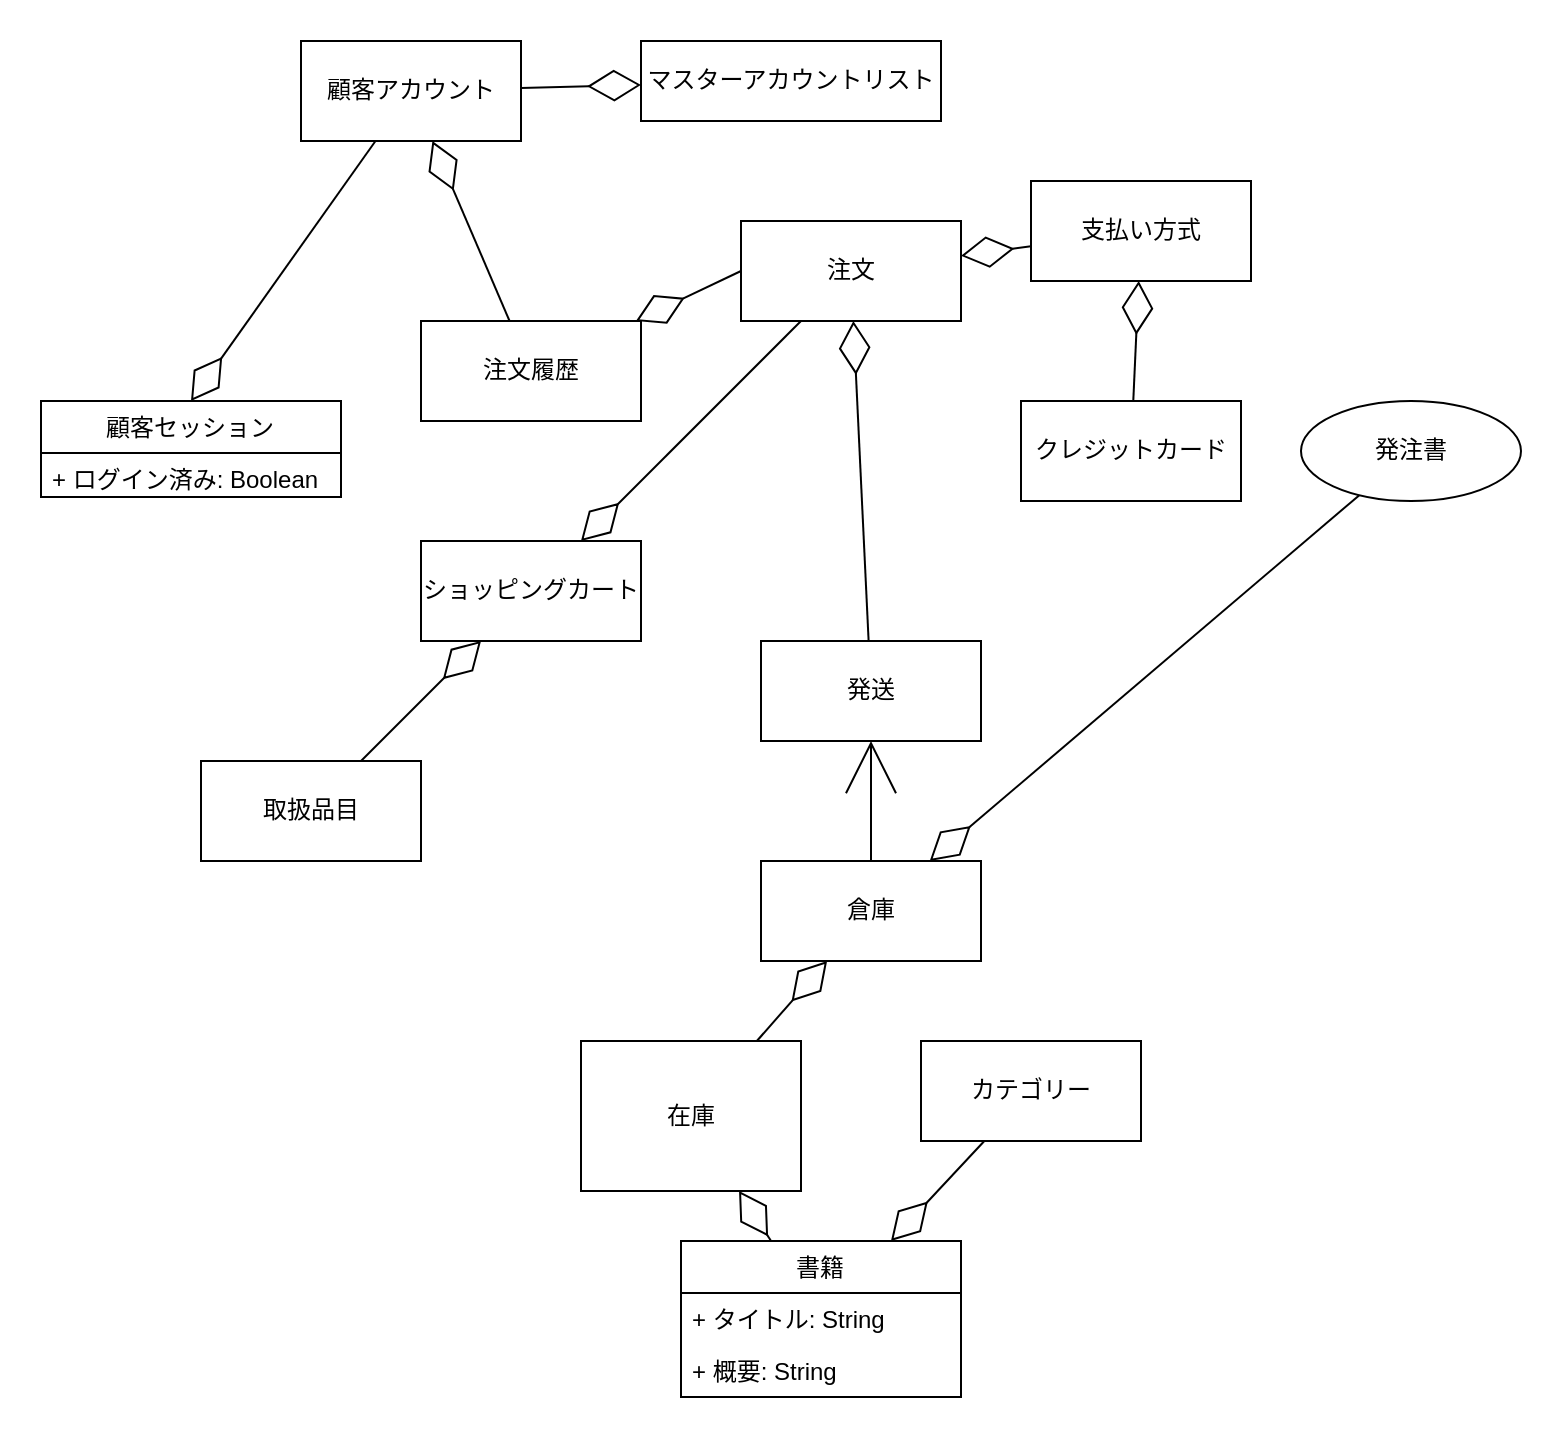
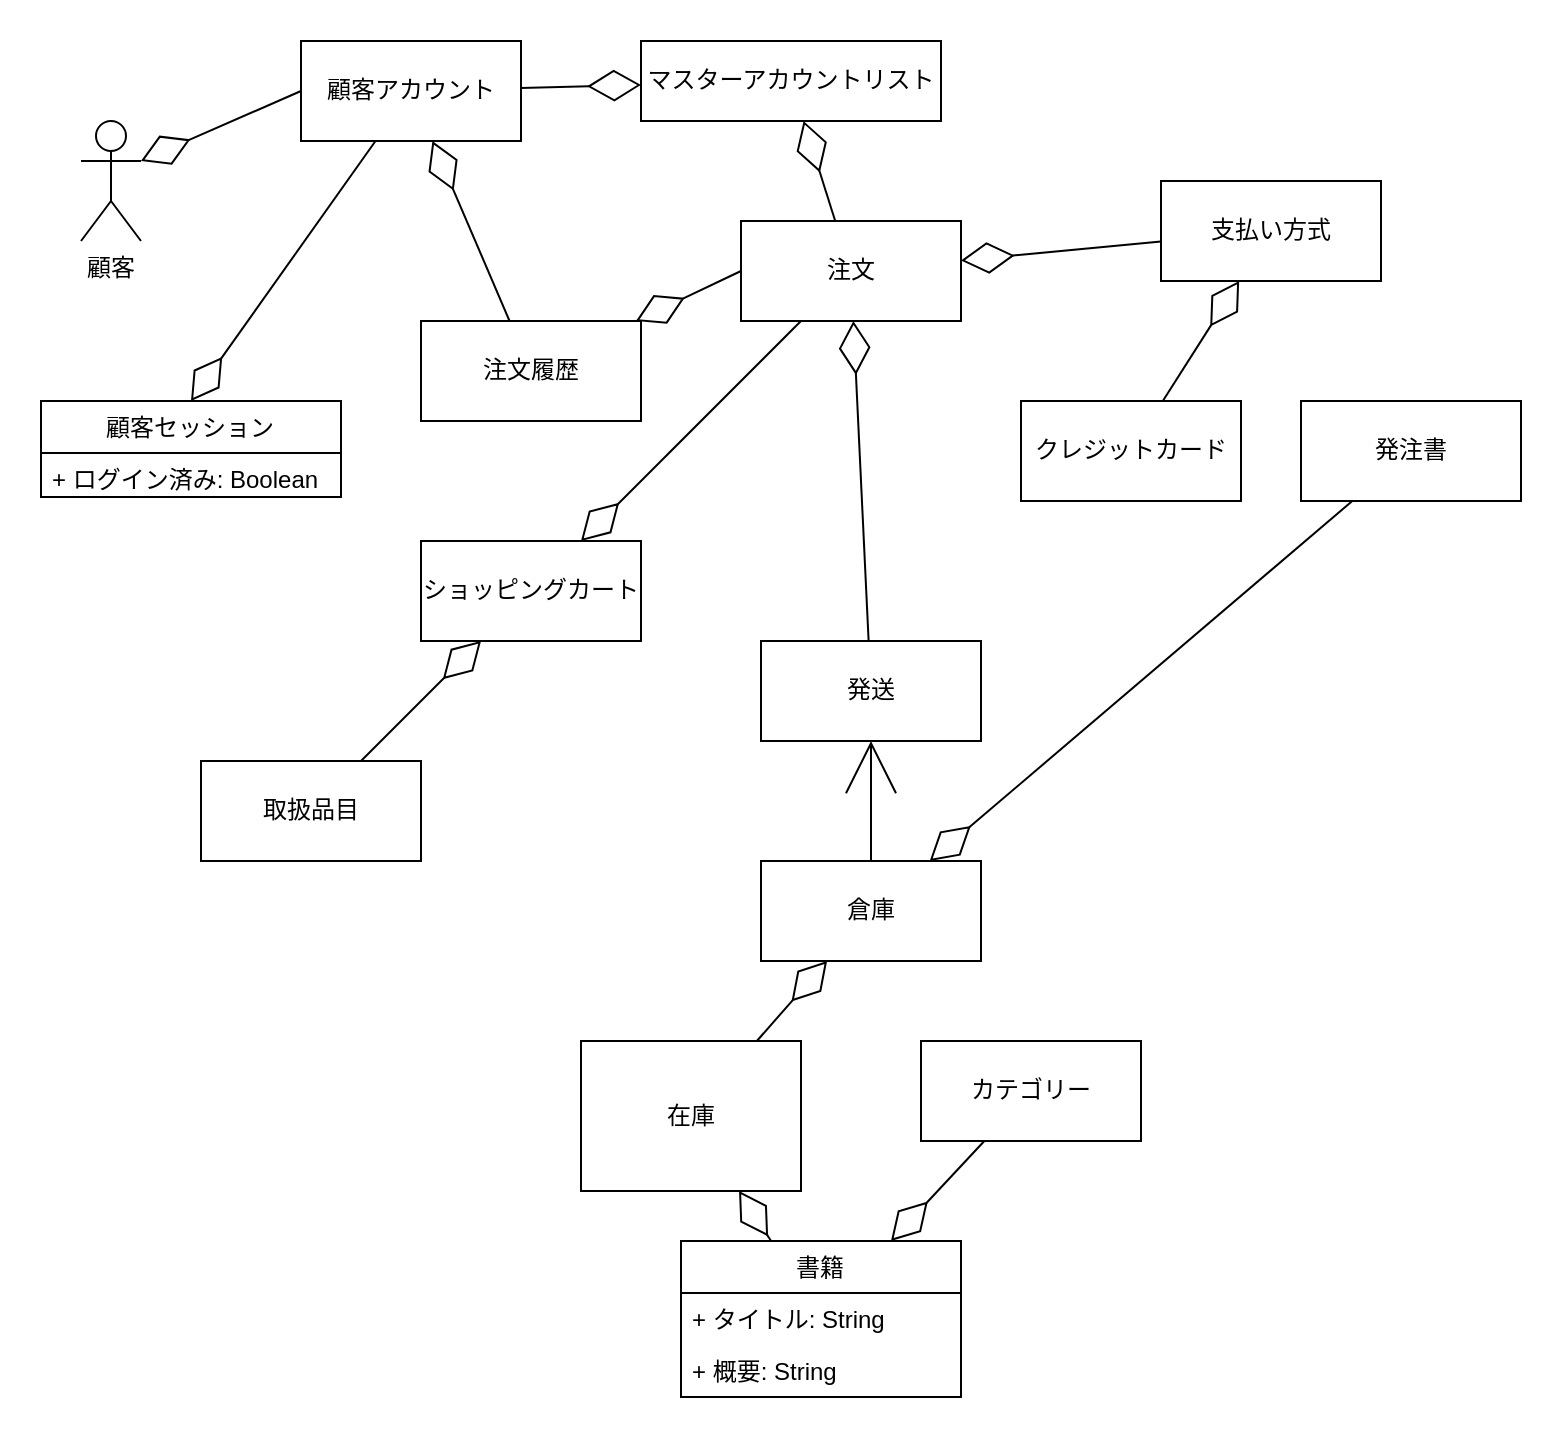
edge "顧客アカウント" -> "顧客": added
node "顧客": added
edge "注文" -> "マスターアカウントリスト": added
node "支払い方式": moved (1141, 231) -> (1271, 231)
node "発注書": shape ellipse -> rectangle
